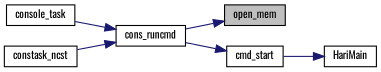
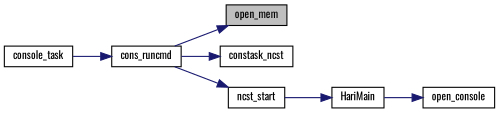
edge "constask_ncst" -> "cons_runcmd": reversed
node "cmd_start": label "cmd_start" -> "ncst_start"
node "open_console": added
